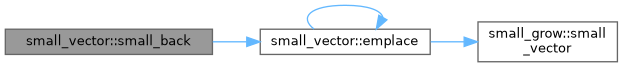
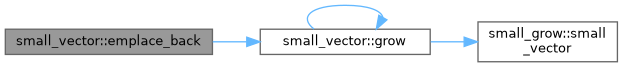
node "small_vector::small_back": label "small_vector::small_back" -> "small_vector::emplace_back"
node "small_vector::emplace": label "small_vector::emplace" -> "small_vector::grow"
